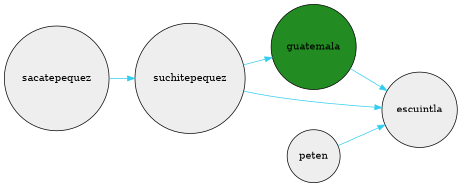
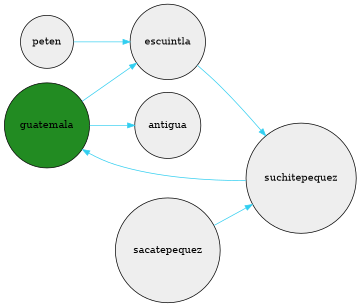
edge "suchitepequez" -> "escuintla": reversed
node "antigua": added
